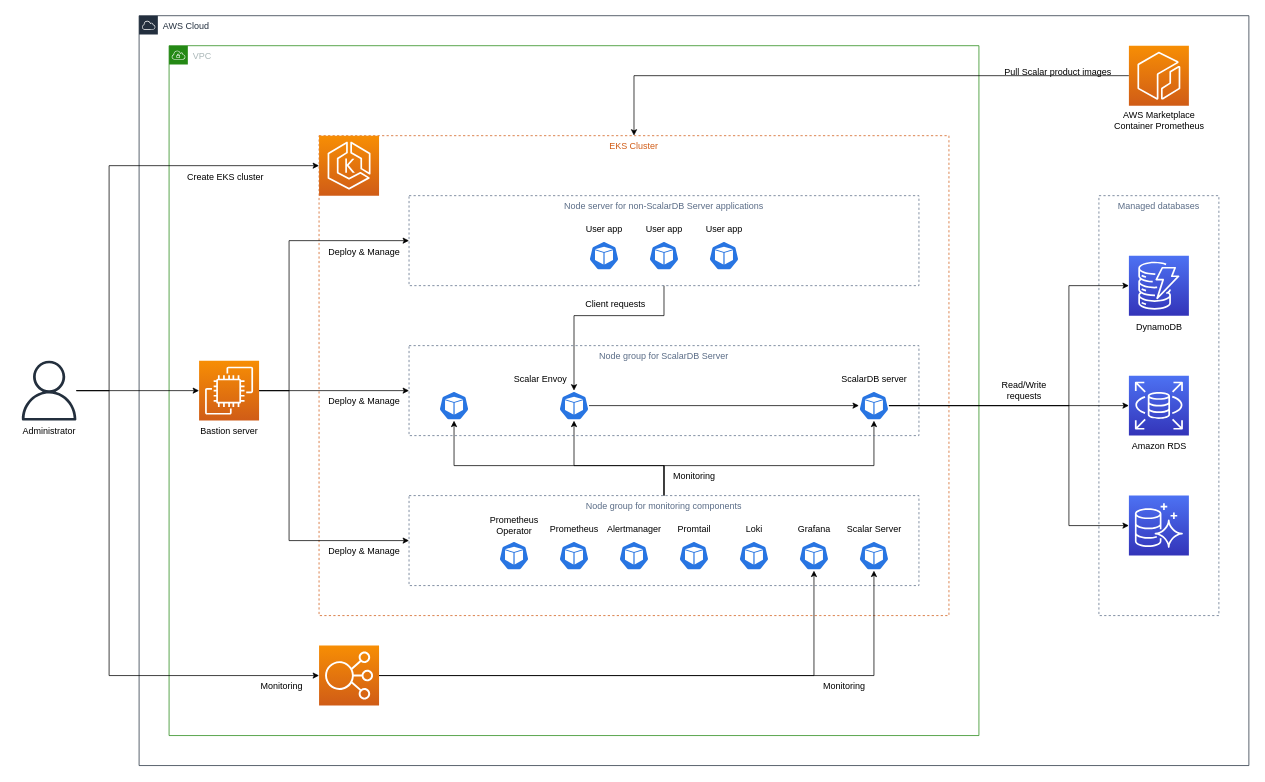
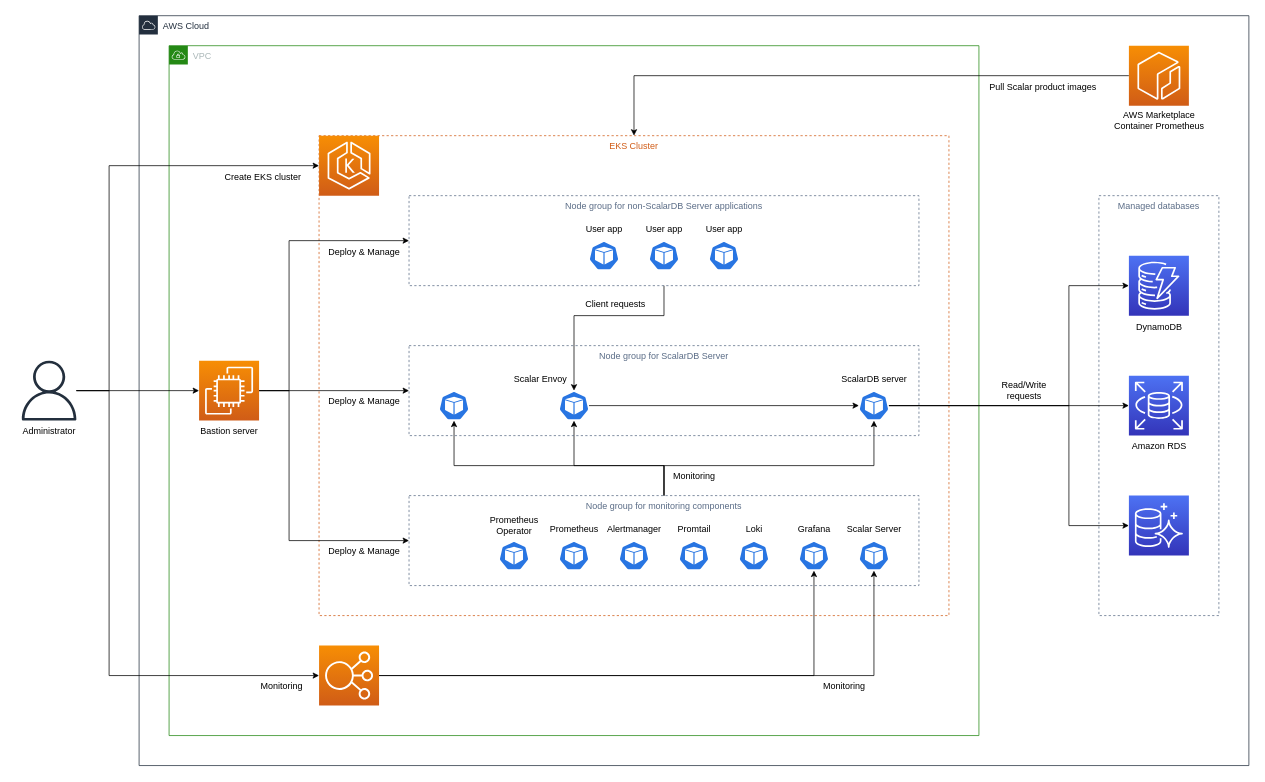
node "Pull Scalar product images": moved (1058, 72) -> (1043, 87)
node "Create EKS cluster": moved (225, 177) -> (263, 177)
node "Node server for non-ScalarDB Server applications": label "Node server for non-ScalarDB Server applications" -> "Node group for non-ScalarDB Server applications"
